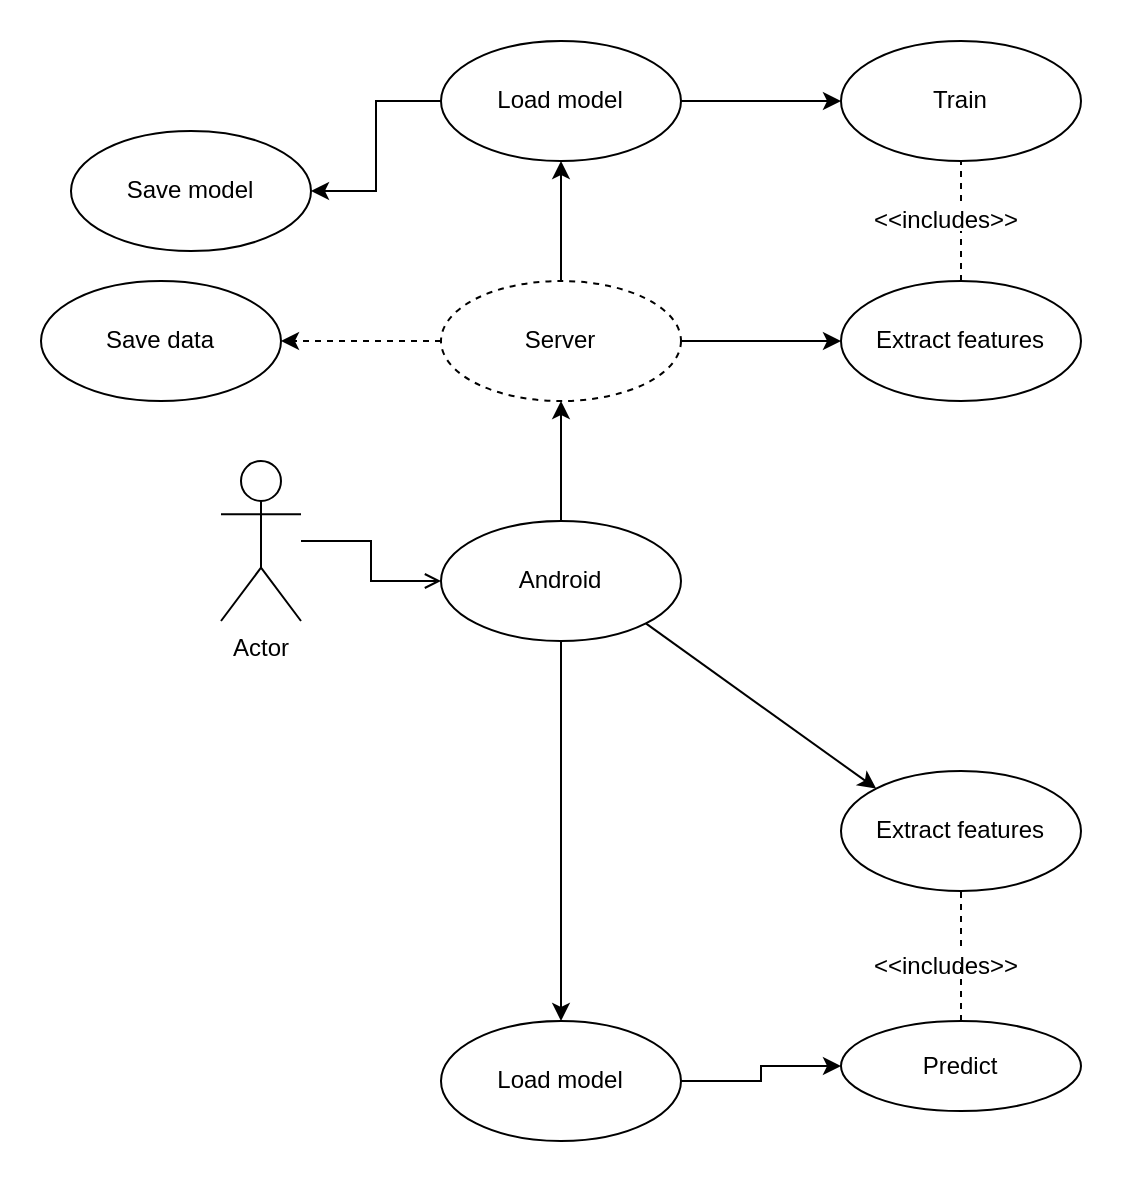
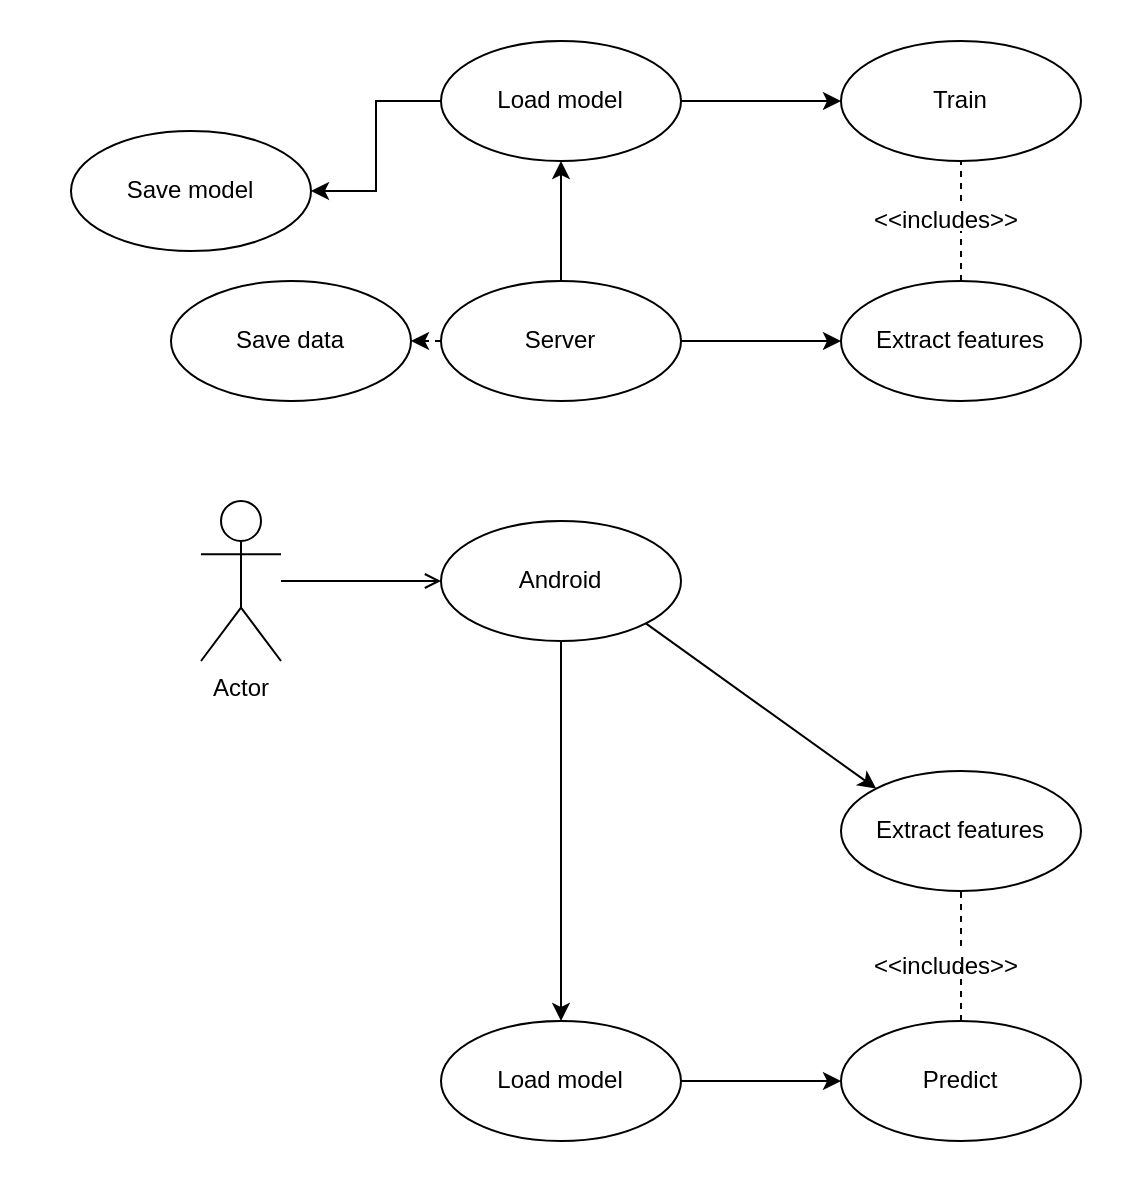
node "Save data": moved (161, 341) -> (291, 341)
node "Server": style dashed -> solid
edge "Android" -> "Server": removed
node "Actor": moved (261, 541) -> (241, 581)
node "Predict": size 240x90 -> 240x120
